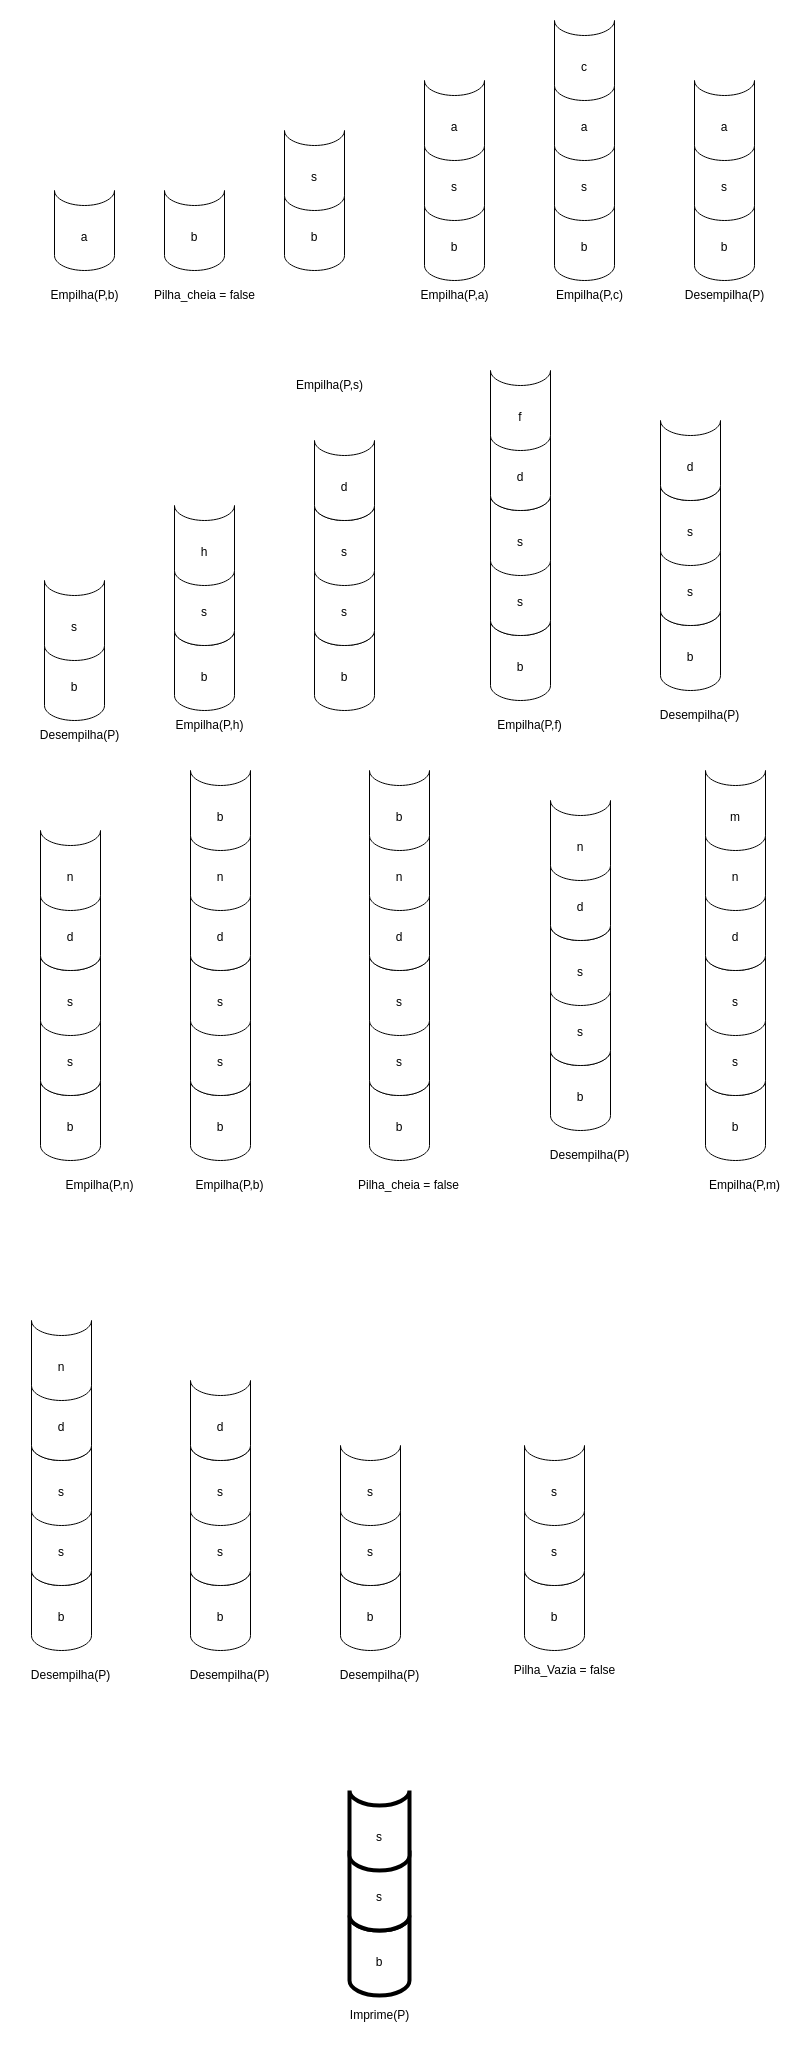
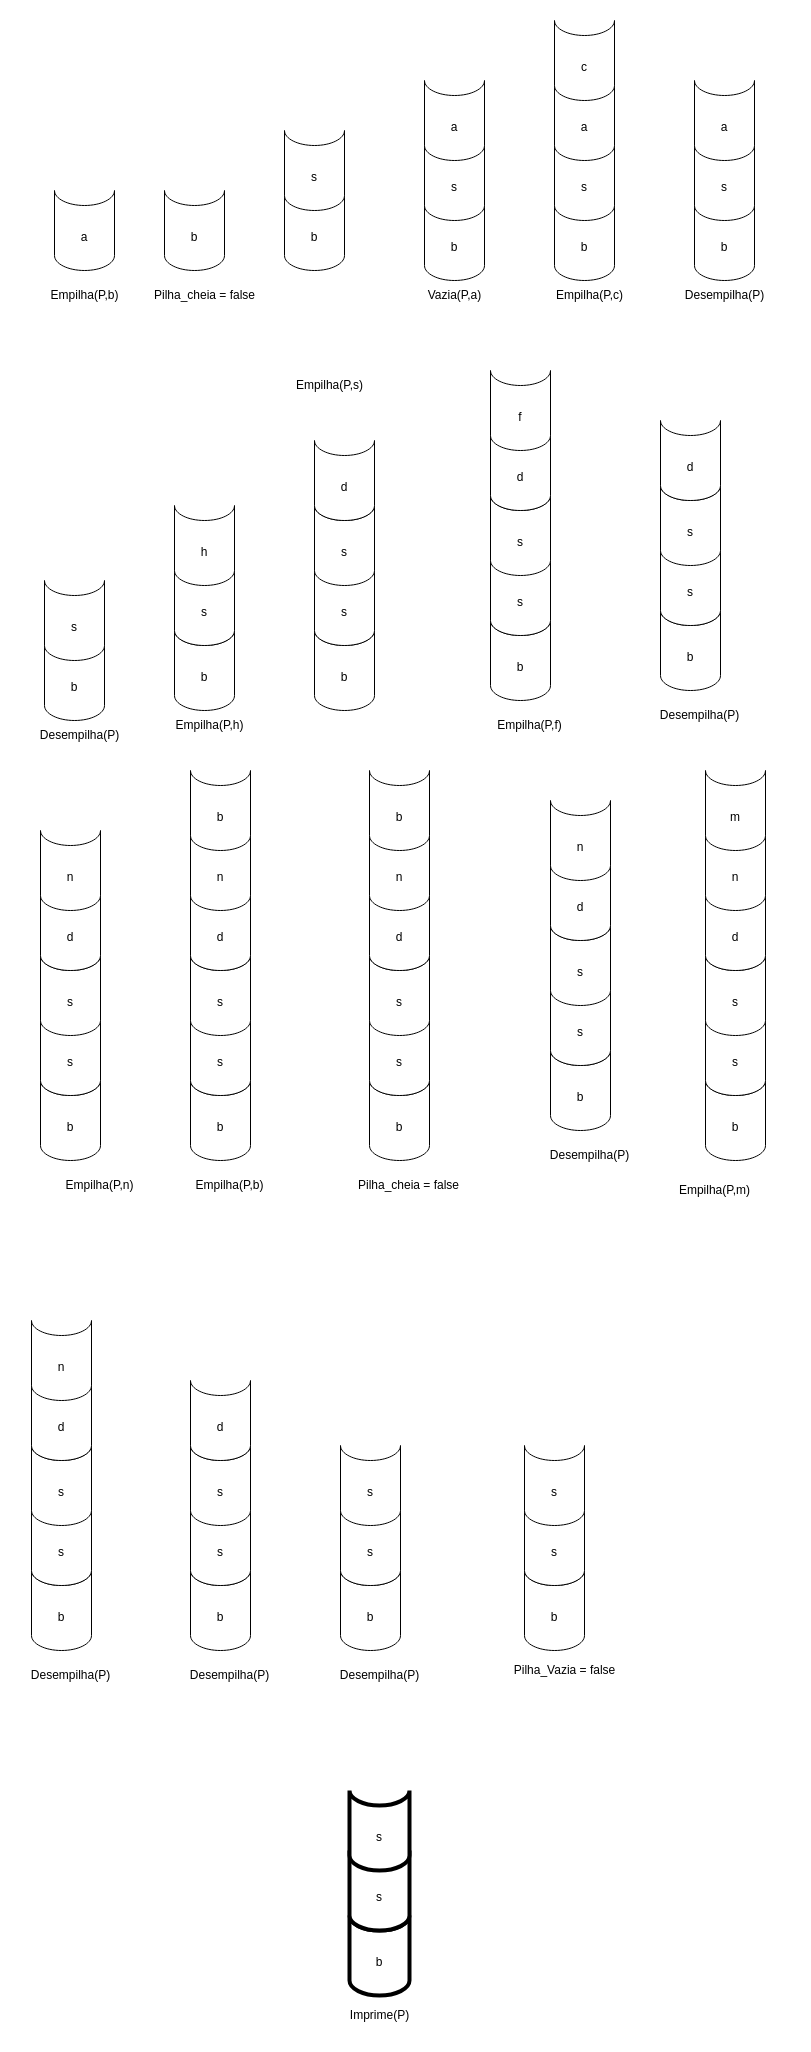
node "Empilha(P,a)": label "Empilha(P,a)" -> "Vazia(P,a)"
node "Empilha(P,m)": moved (745, 1186) -> (715, 1191)
